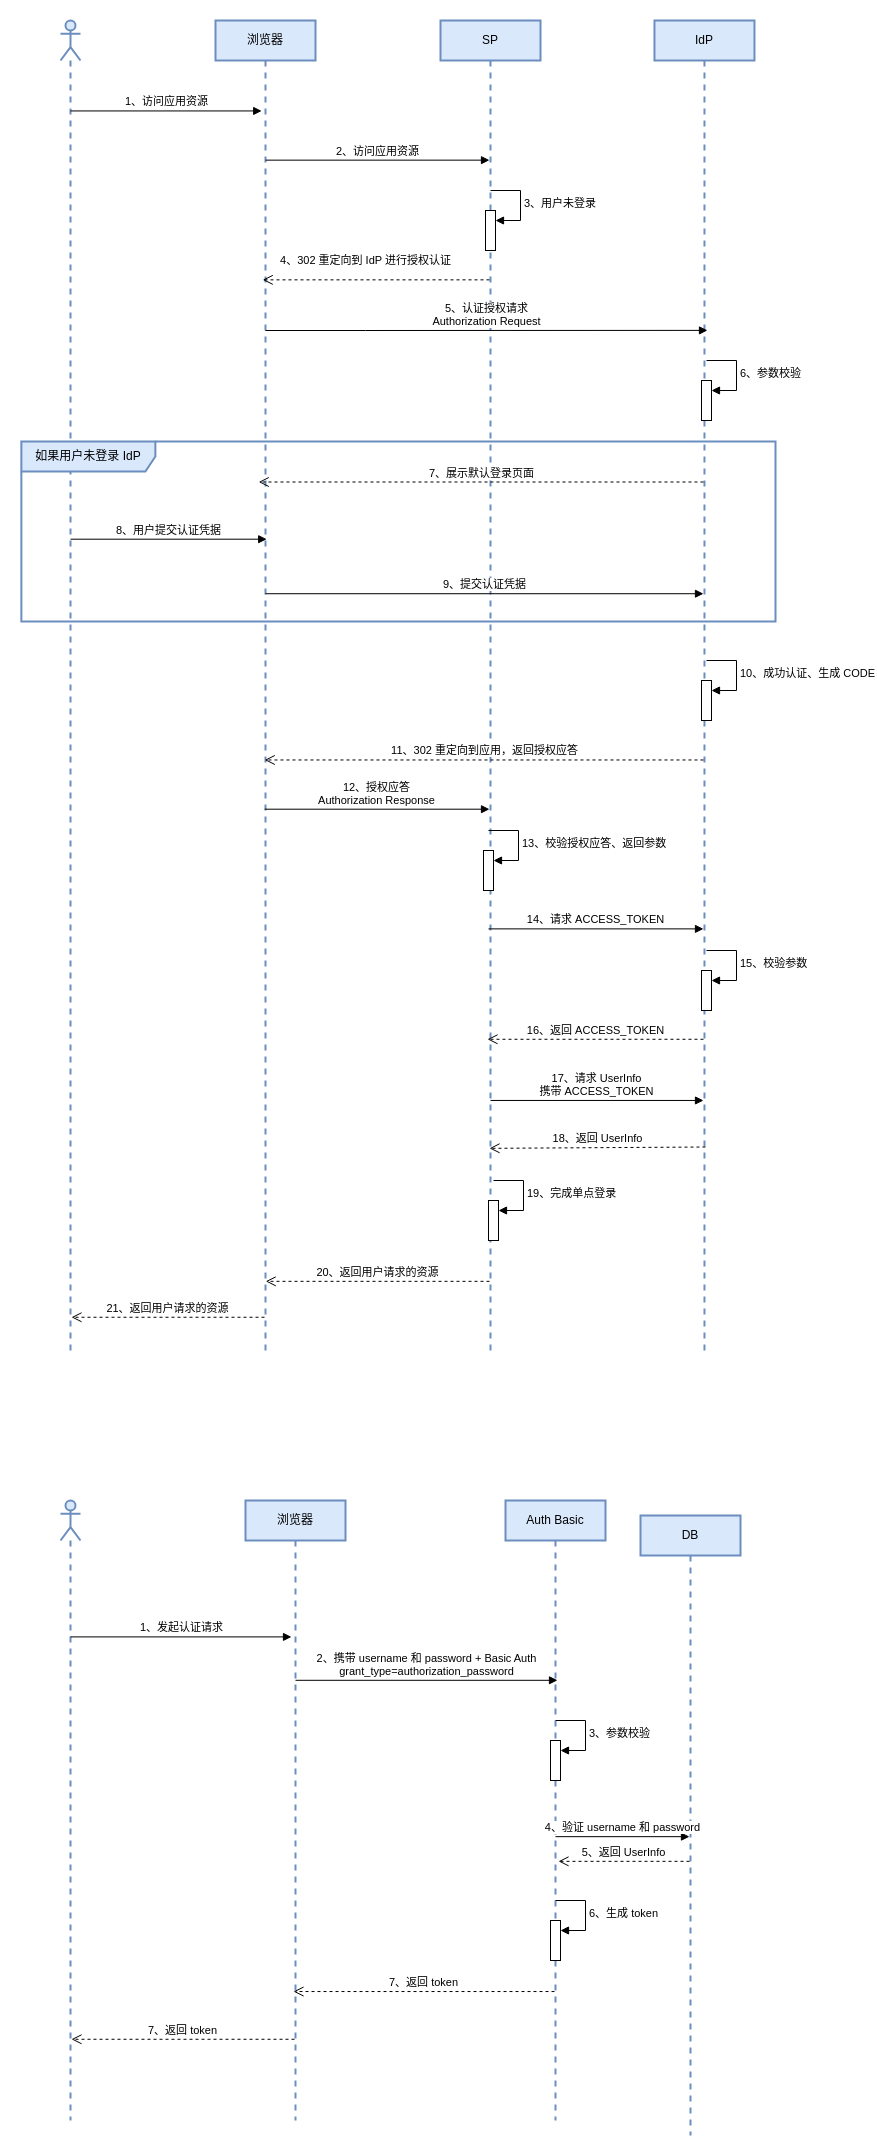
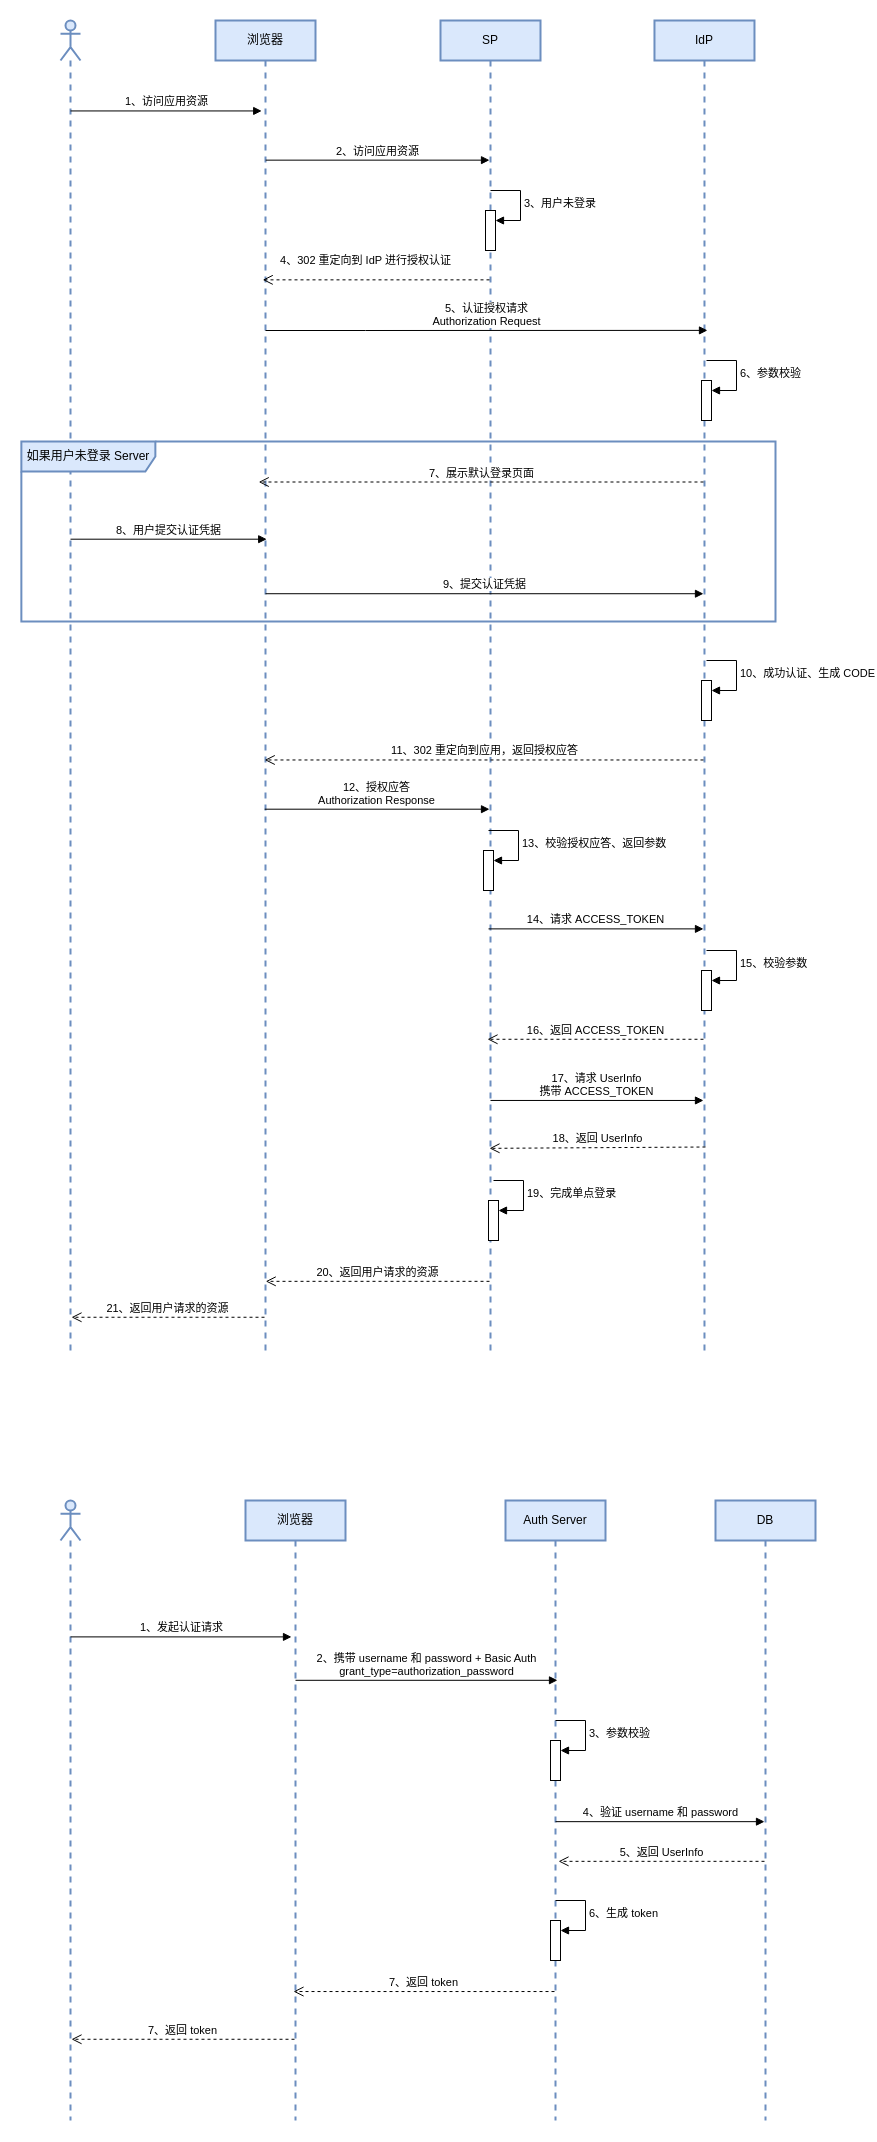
node "如果用户未登录 IdP": label "如果用户未登录 IdP" -> "如果用户未登录 Server"
node "Auth Basic": label "Auth Basic" -> "Auth Server"
node "DB": moved (691, 1826) -> (766, 1811)
